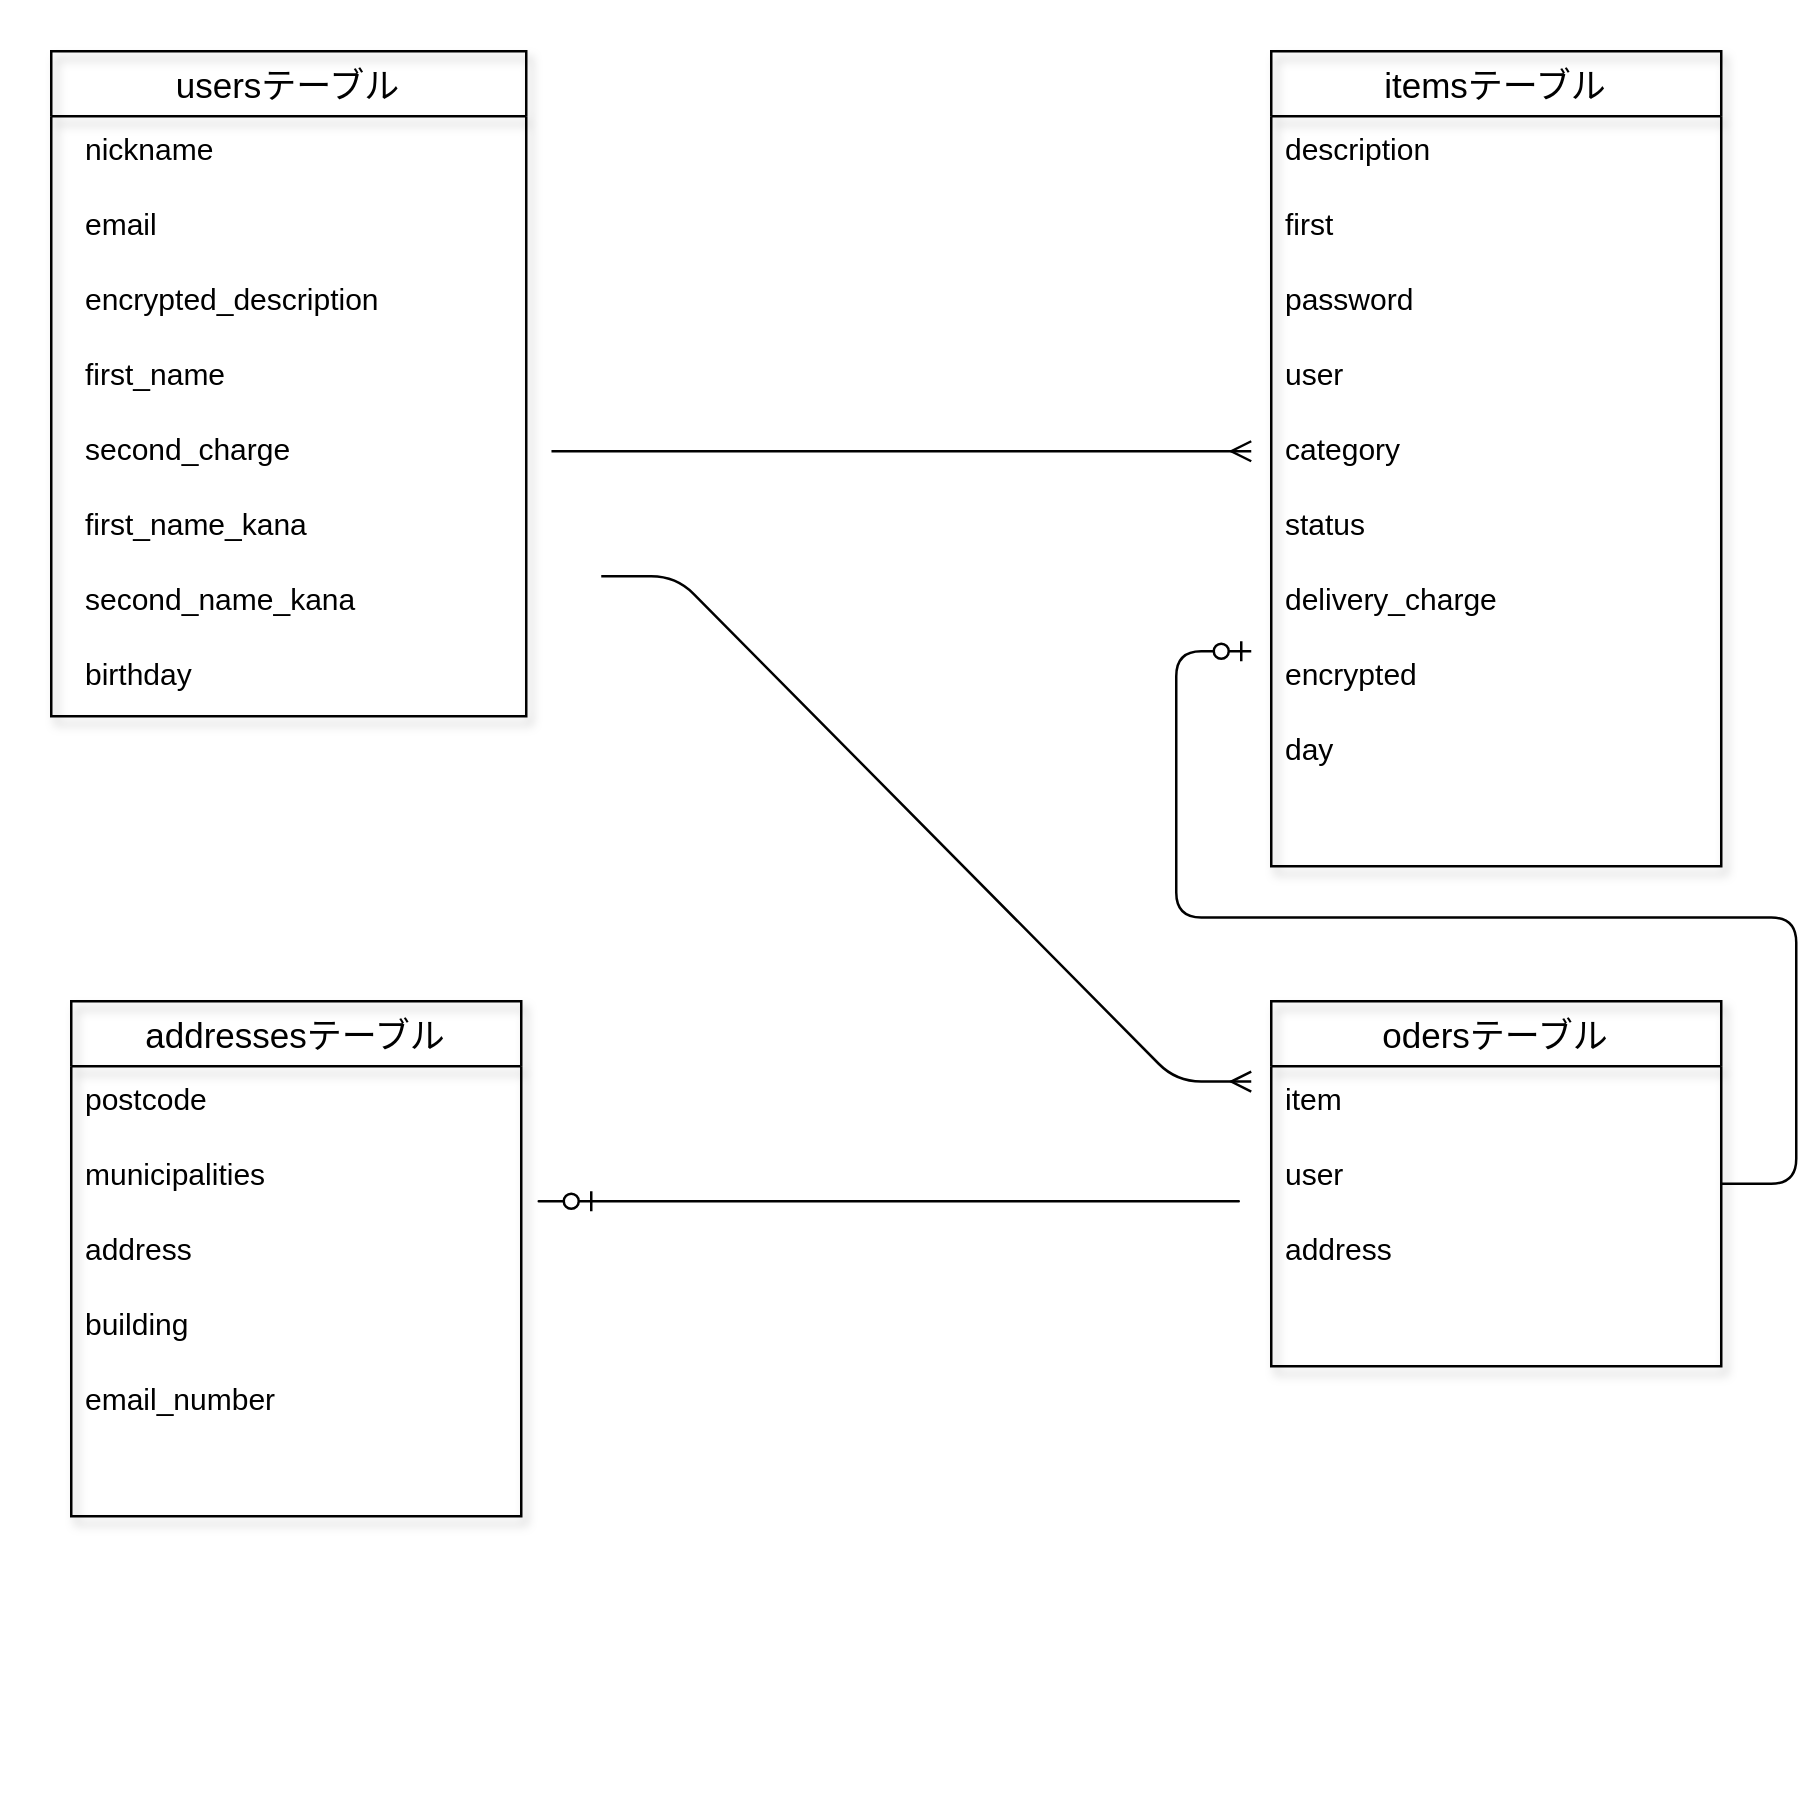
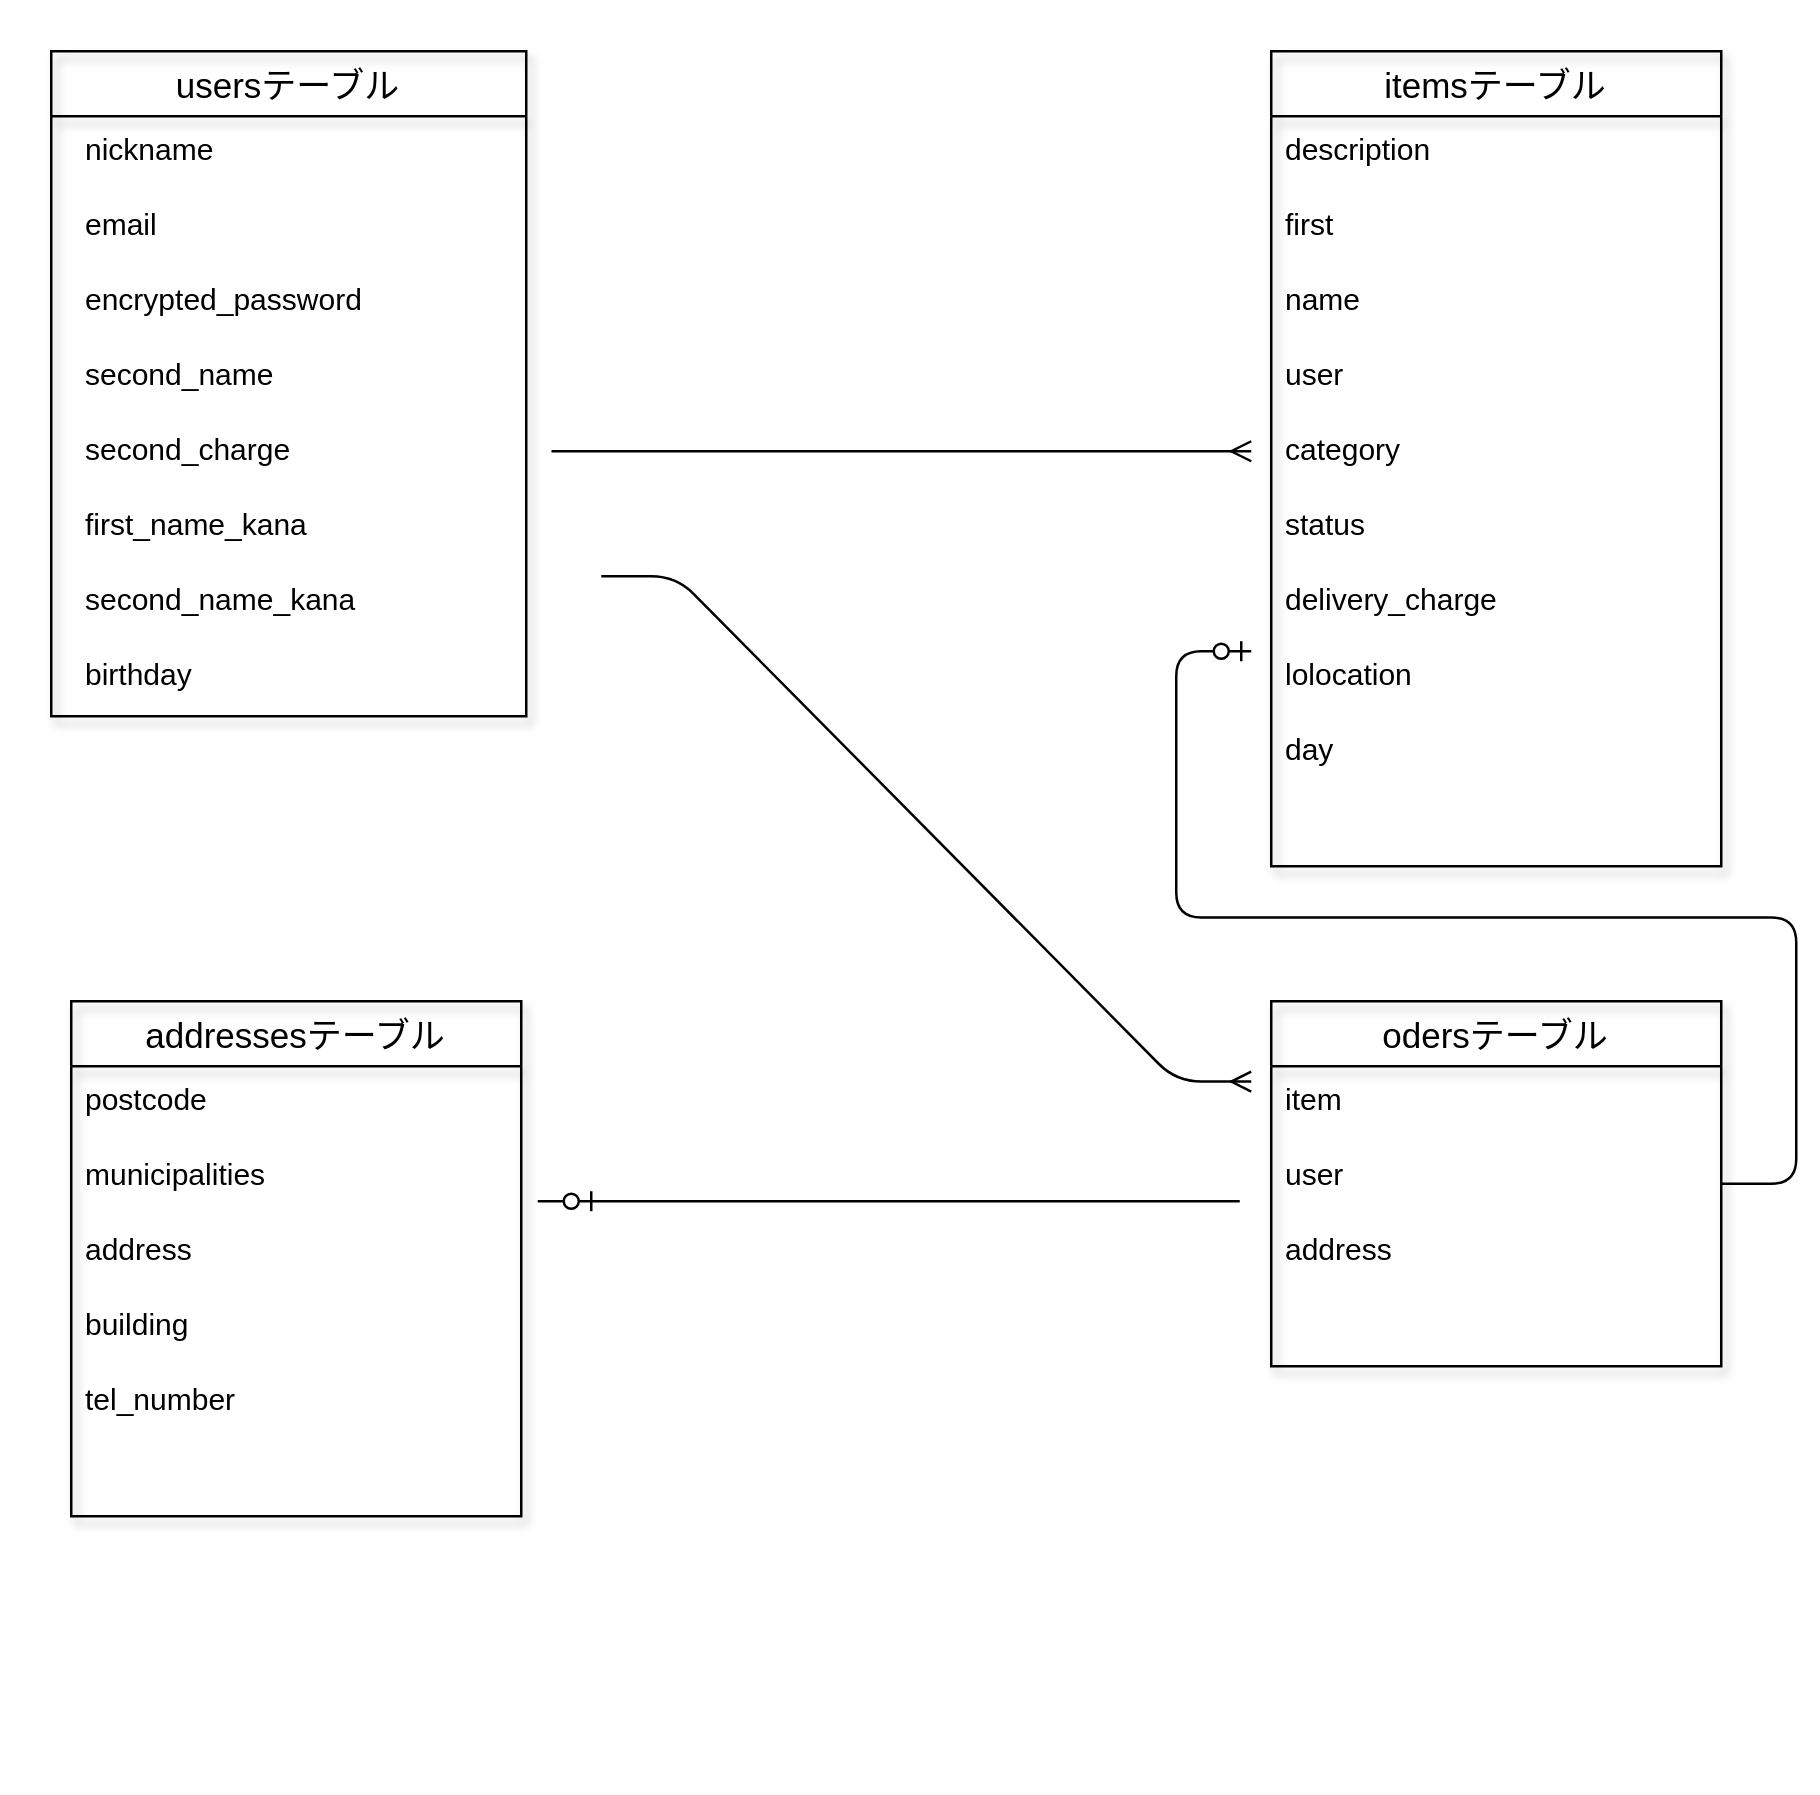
node "encrypted_description": label "encrypted_description" -> "encrypted_password"
node "password": label "password" -> "name"
node "first_name": label "first_name" -> "second_name"
node "encrypted": label "encrypted" -> "lolocation"
node "email_number": label "email_number" -> "tel_number"
